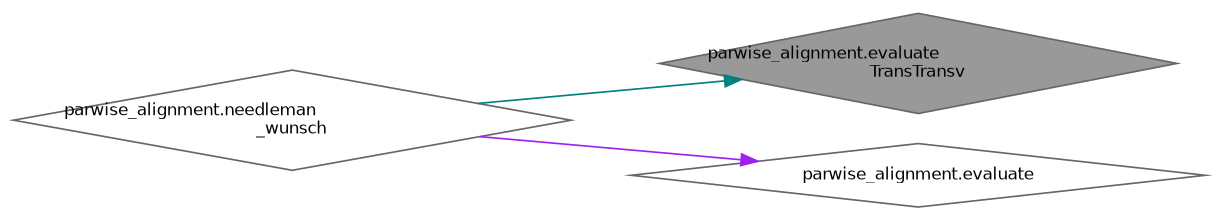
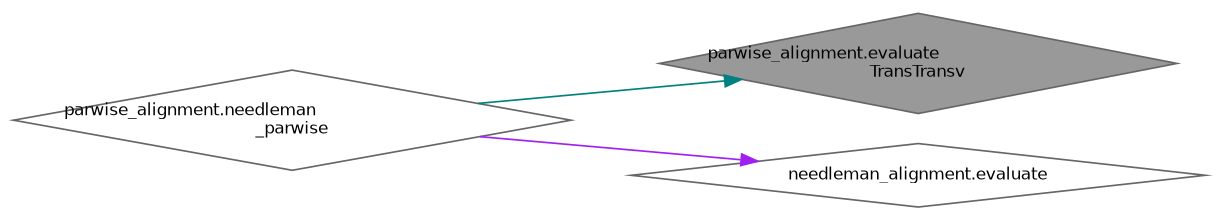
node "parwise_alignment.needleman _wunsch": label "parwise_alignment.needleman _wunsch" -> "parwise_alignment.needleman _parwise"
node "parwise_alignment.evaluate": label "parwise_alignment.evaluate" -> "needleman_alignment.evaluate"
